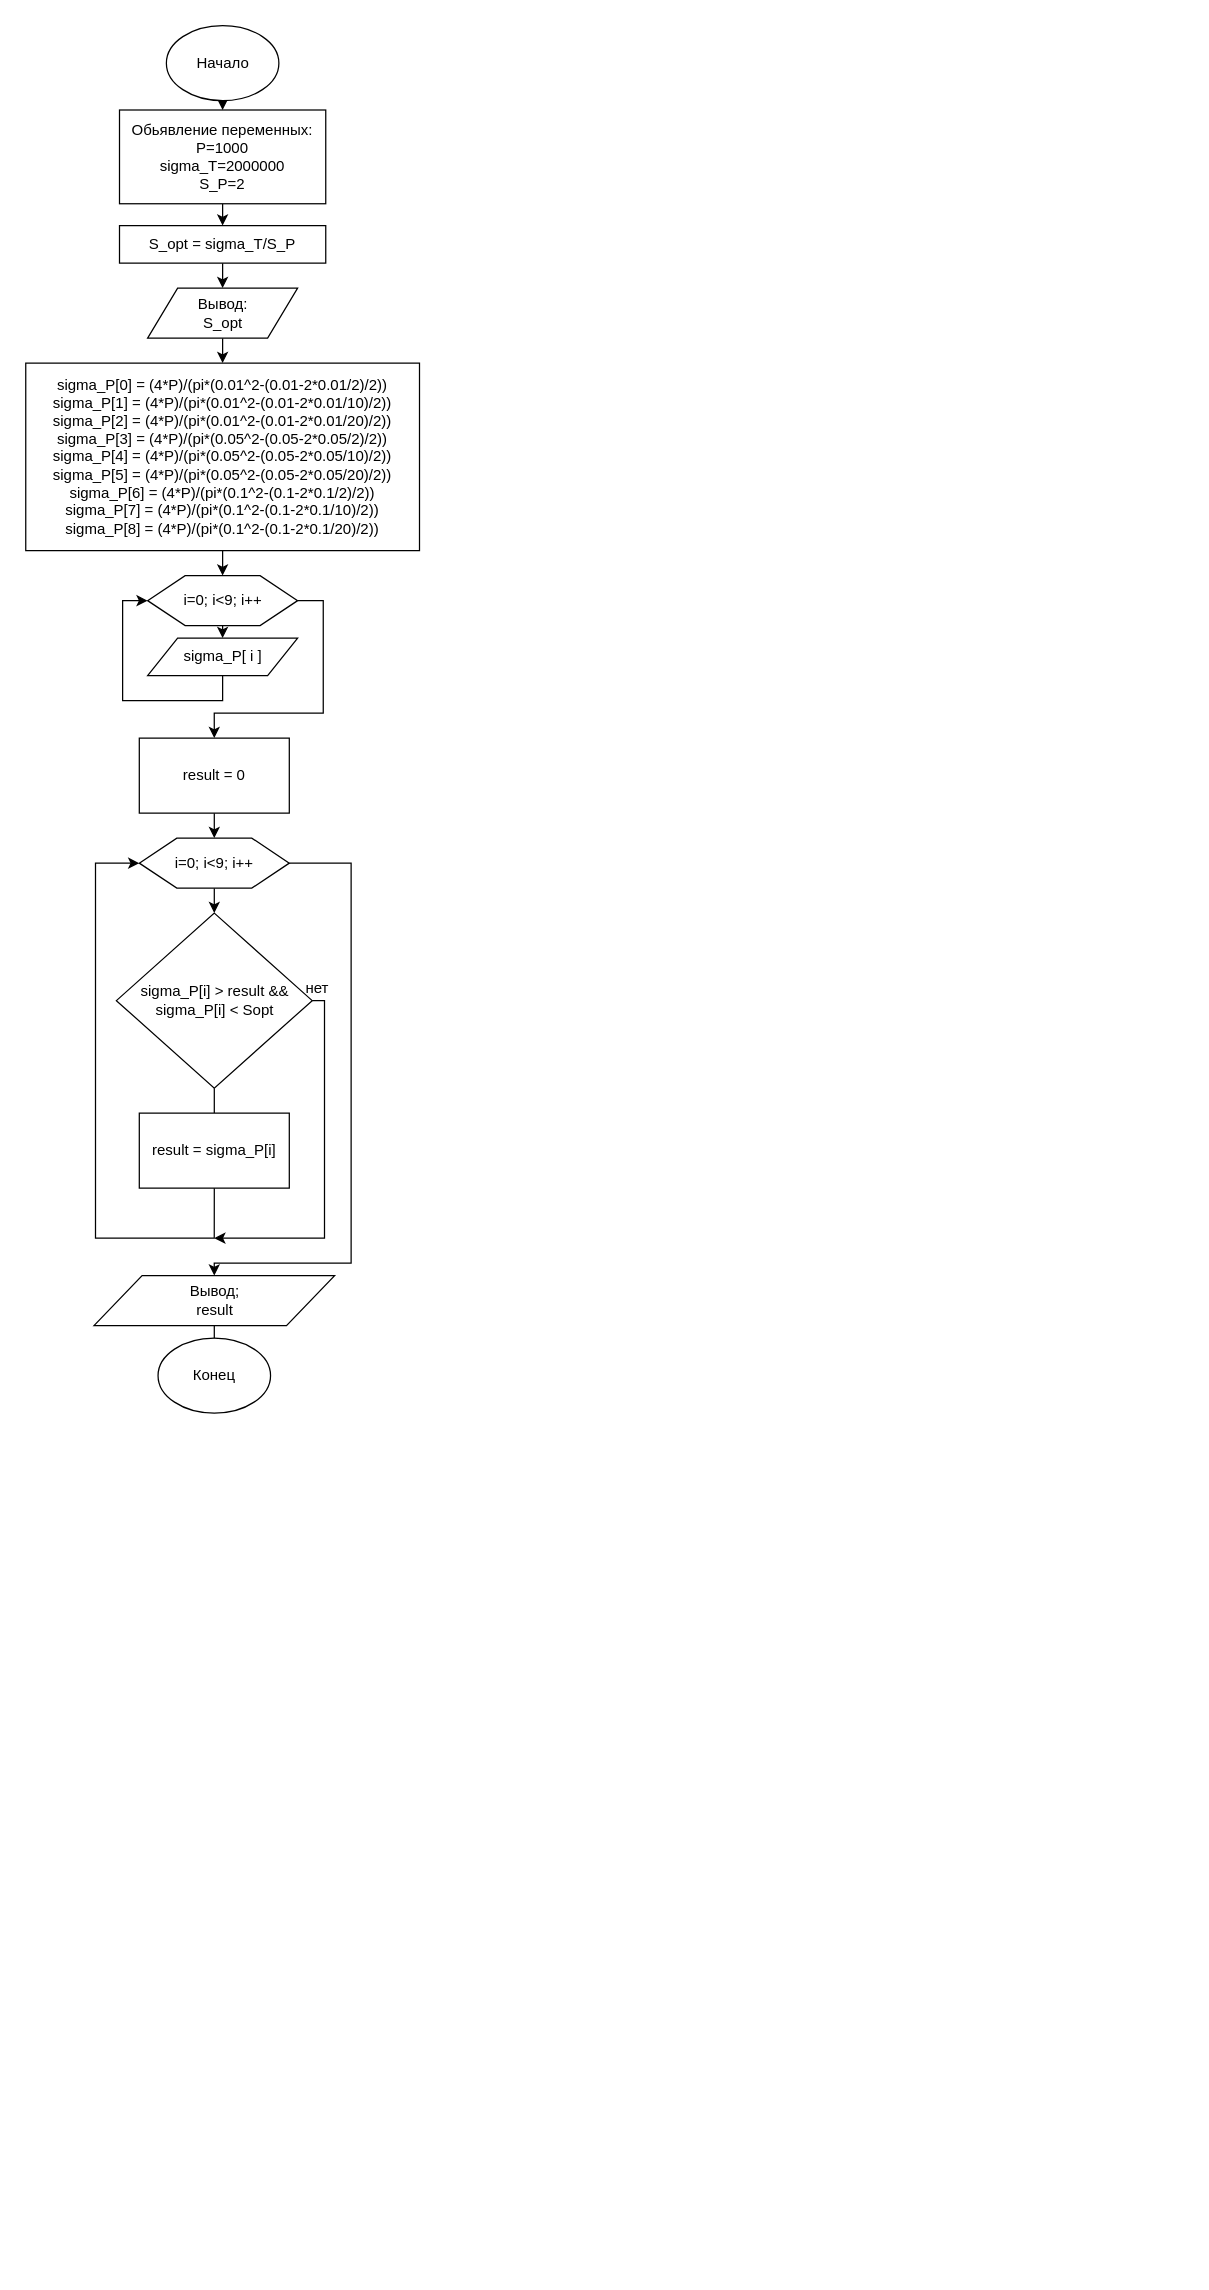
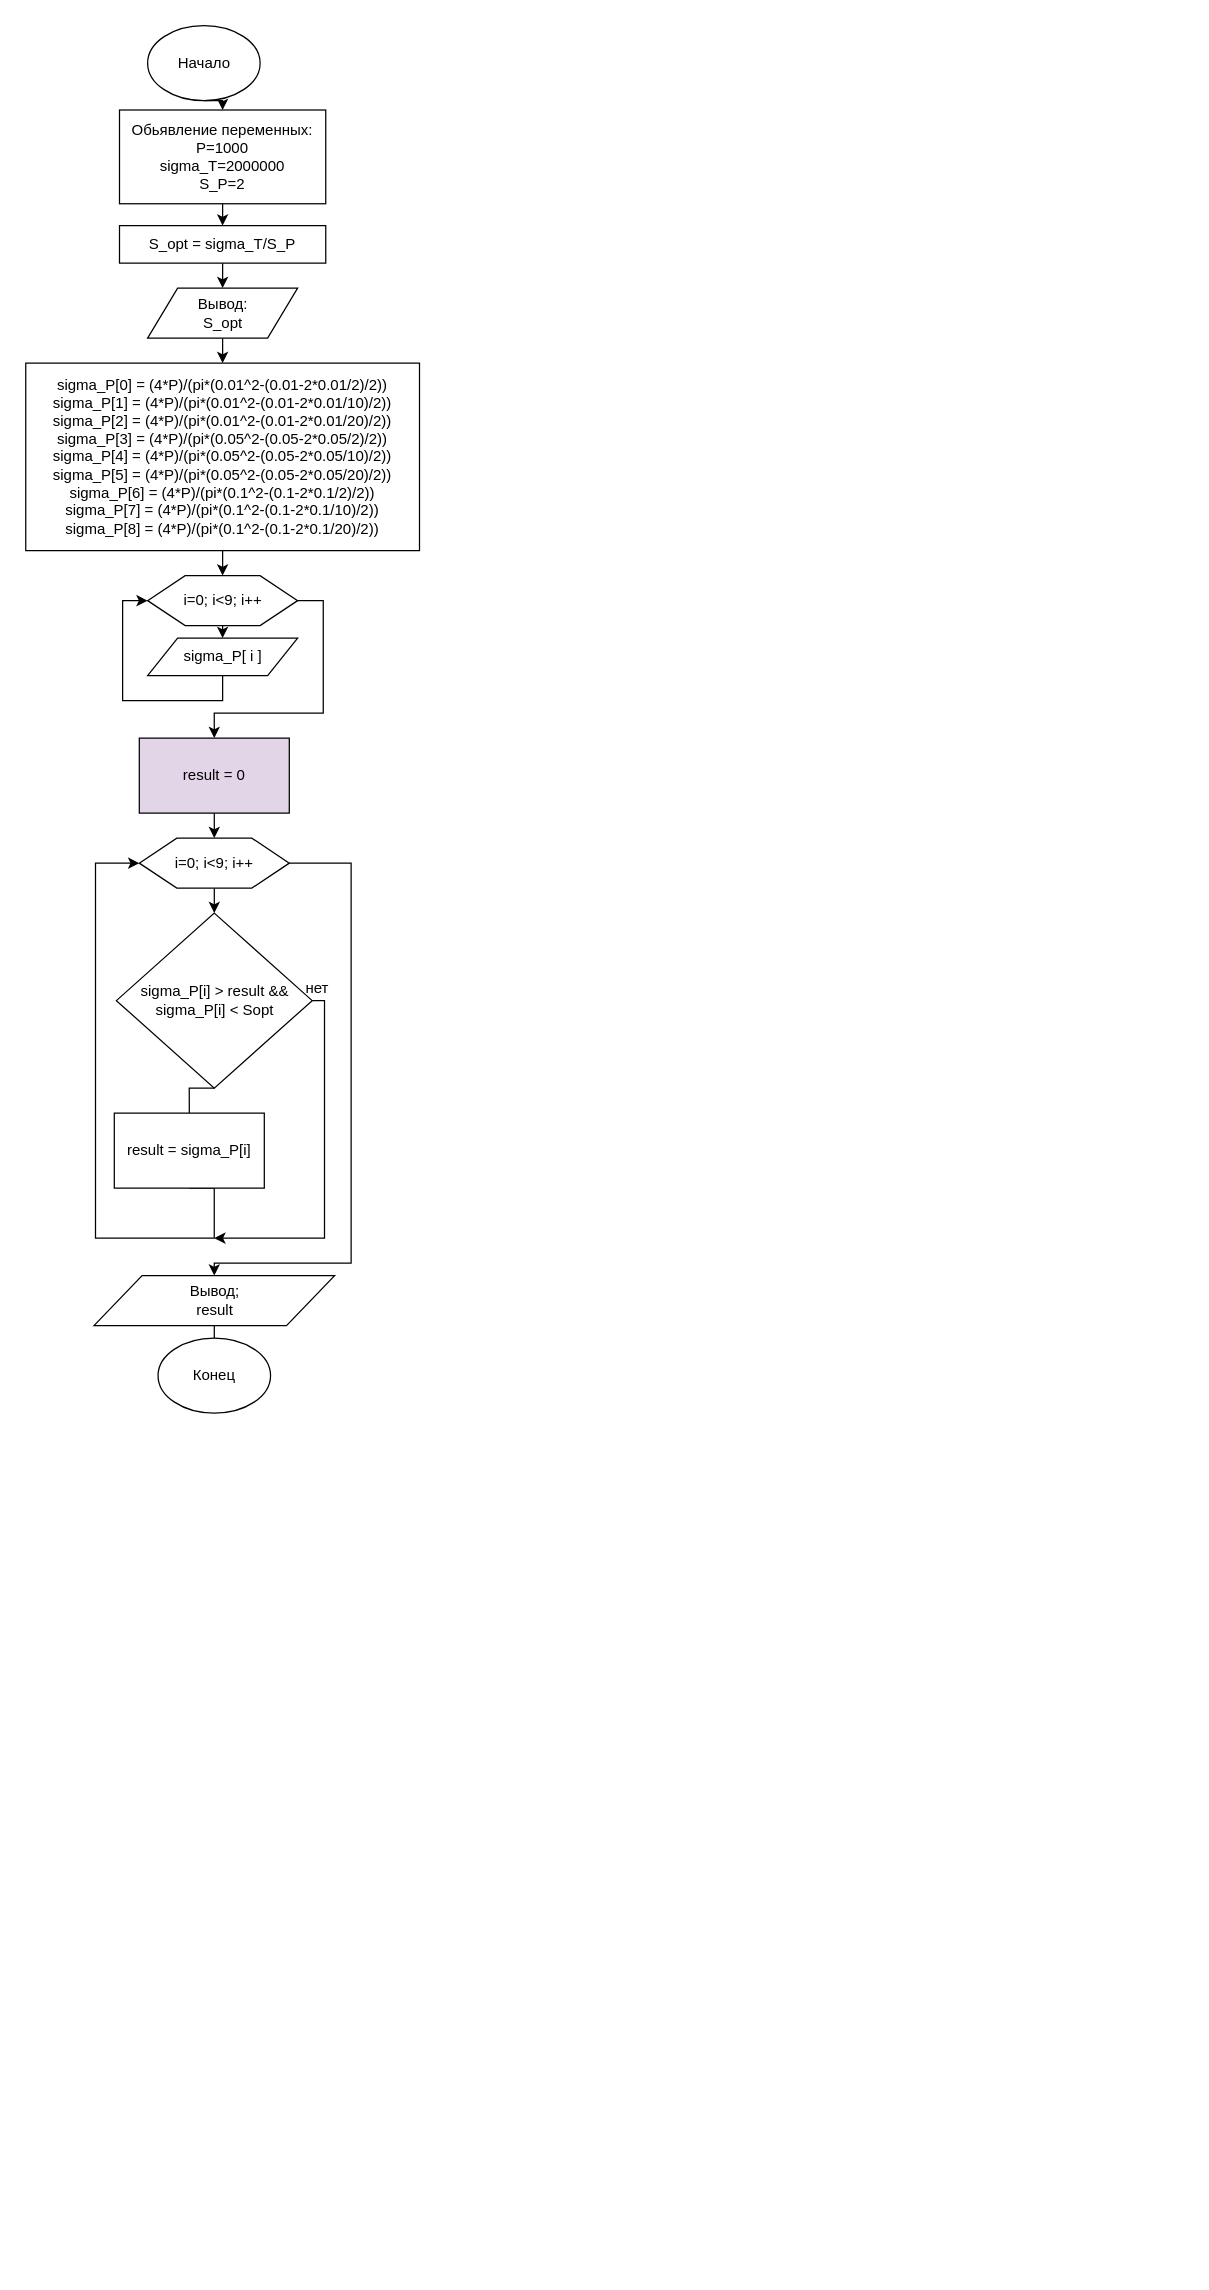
node "Начало": moved (223, 63) -> (204, 63)
node "result = 0": fillcolor #ffffff -> #e1d5e7
node "result = sigma_P[i]": moved (214, 1151) -> (189, 1151)
